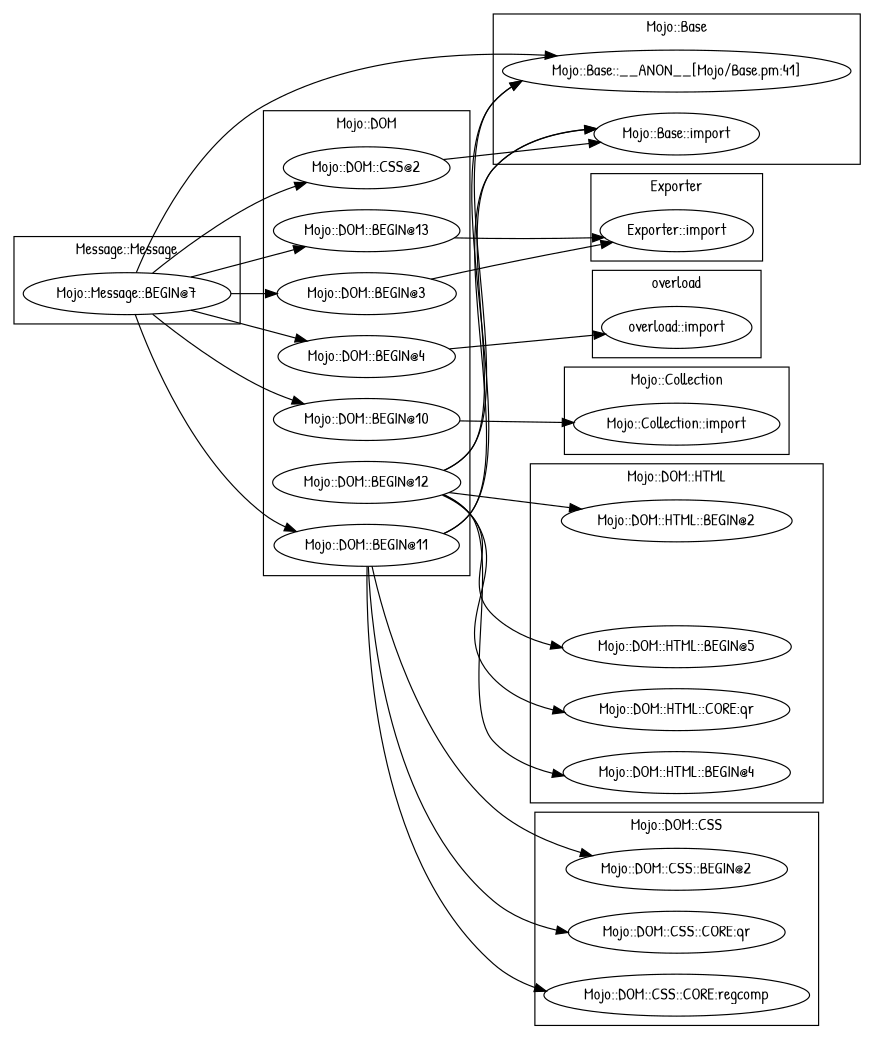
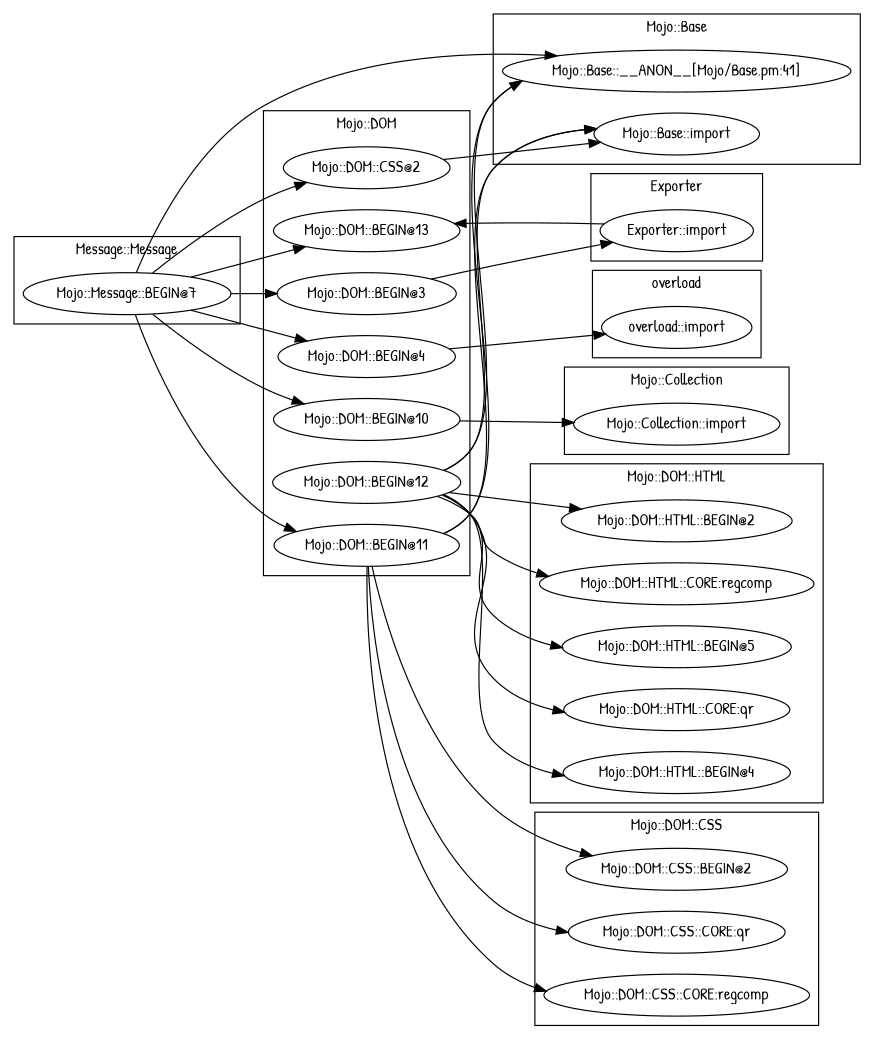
edge "Mojo::DOM::BEGIN@13" -> "Exporter::import": reversed
node "Mojo::DOM::HTML::CORE:regcomp": added
